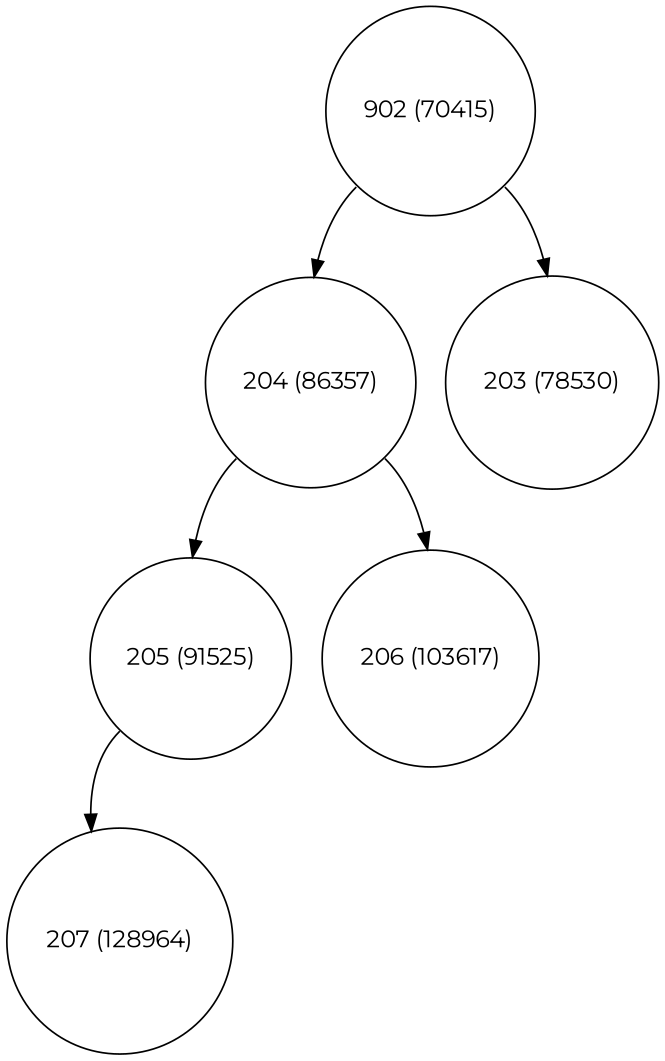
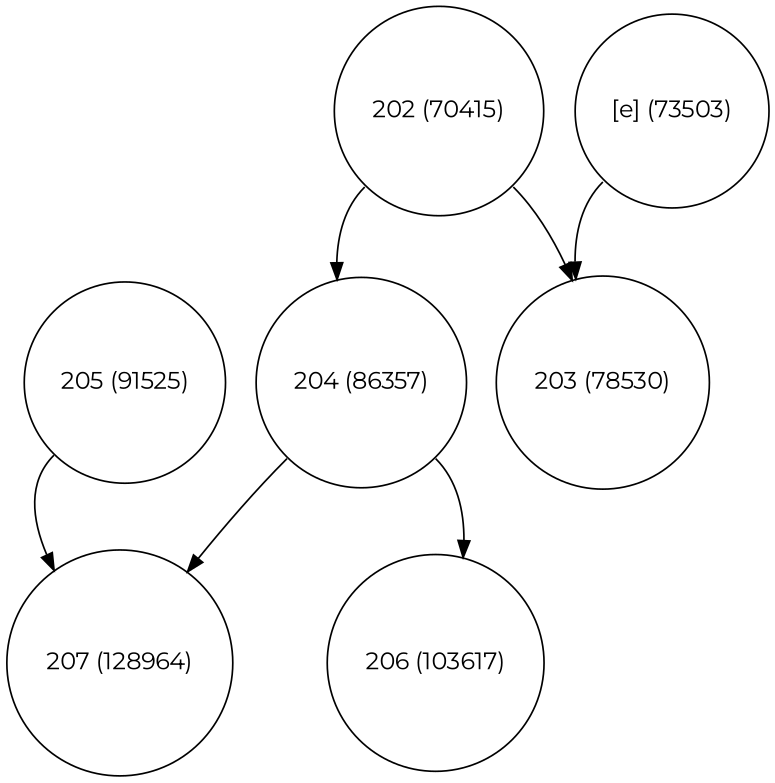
node "902 (70415)": label "902 (70415)" -> "202 (70415)"
node "[e] (73503)": added
edge "204 (86357)" -> "205 (91525)": now "204 (86357)" -> "207 (128964)"
